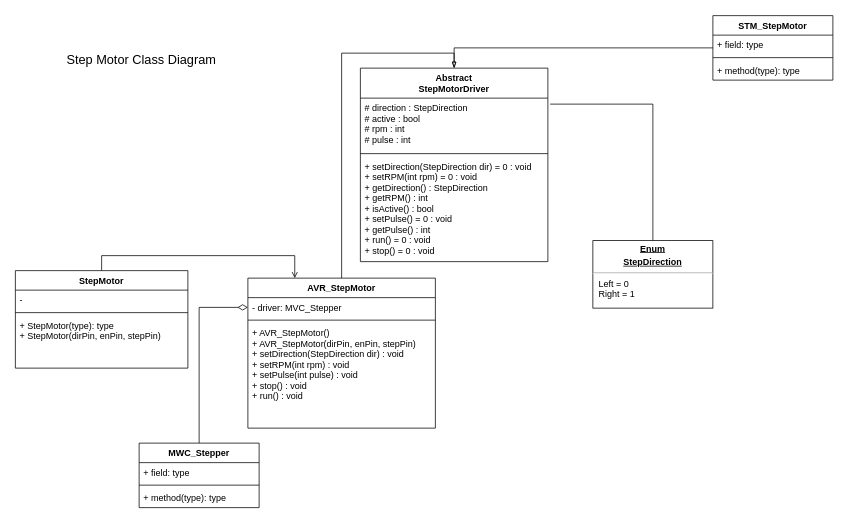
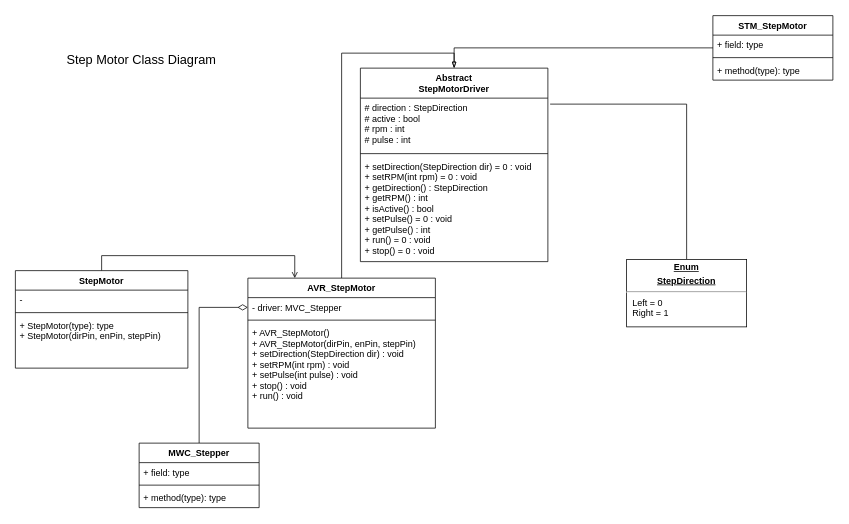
node "Enum StepDirection Left = 0 Right = 1": moved (653, 274) -> (687, 293)
